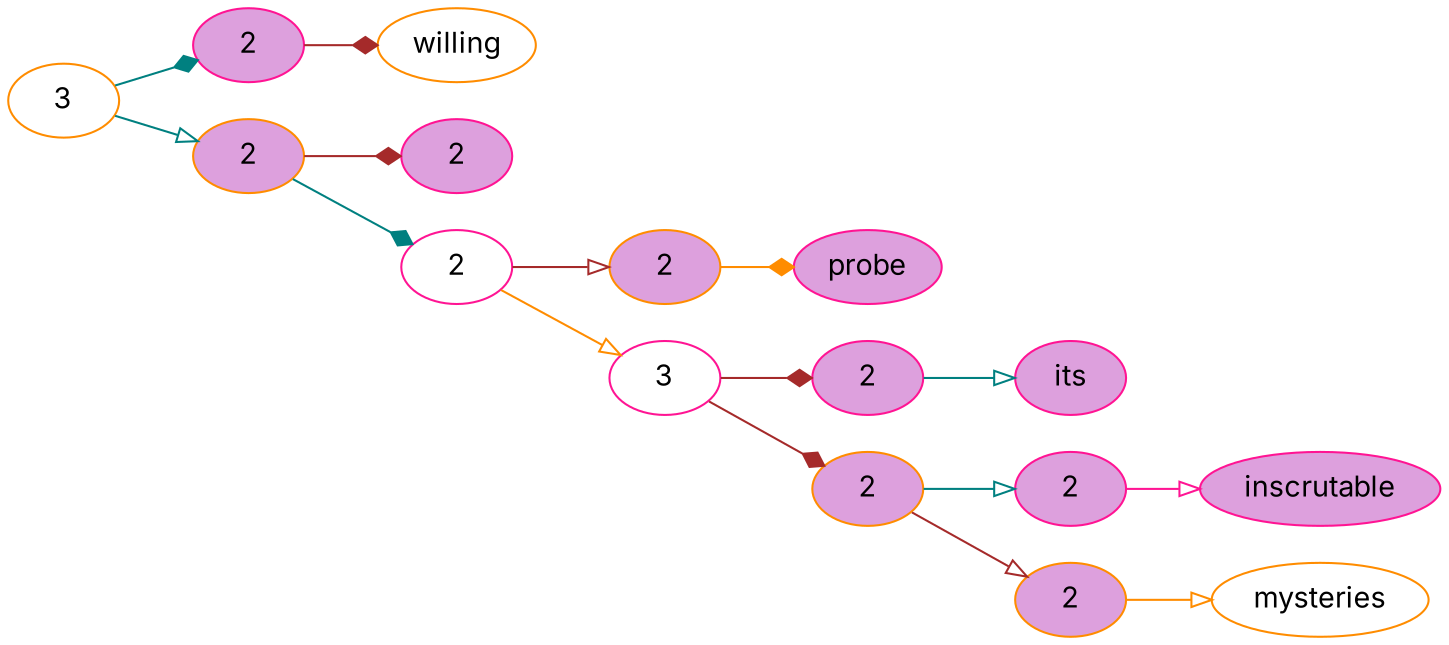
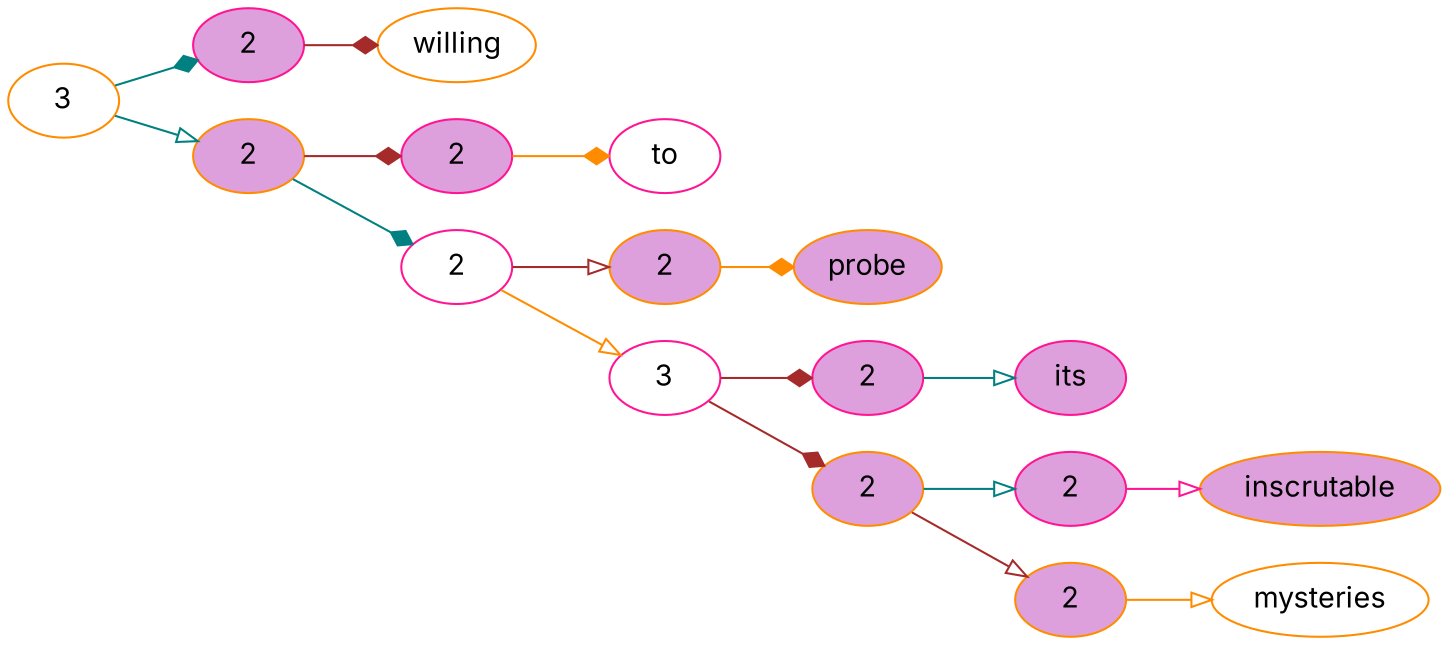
node "to": added
node "probe": color deeppink -> darkorange
node "inscrutable": color deeppink -> darkorange
